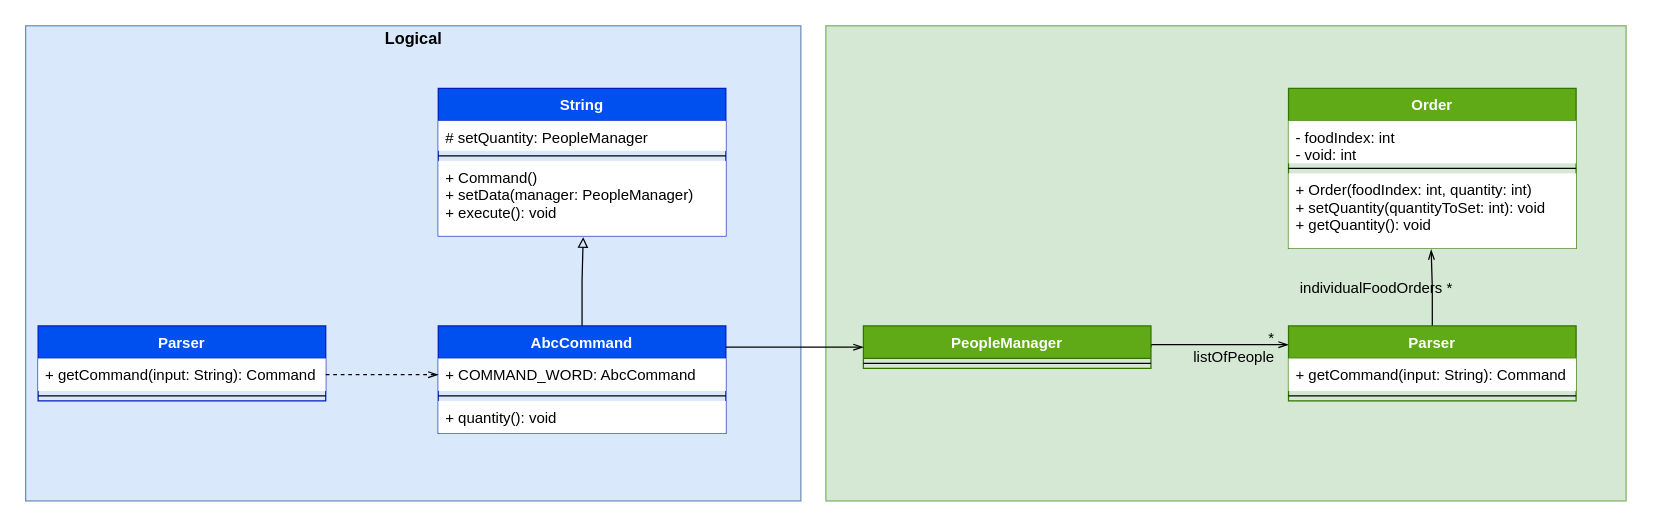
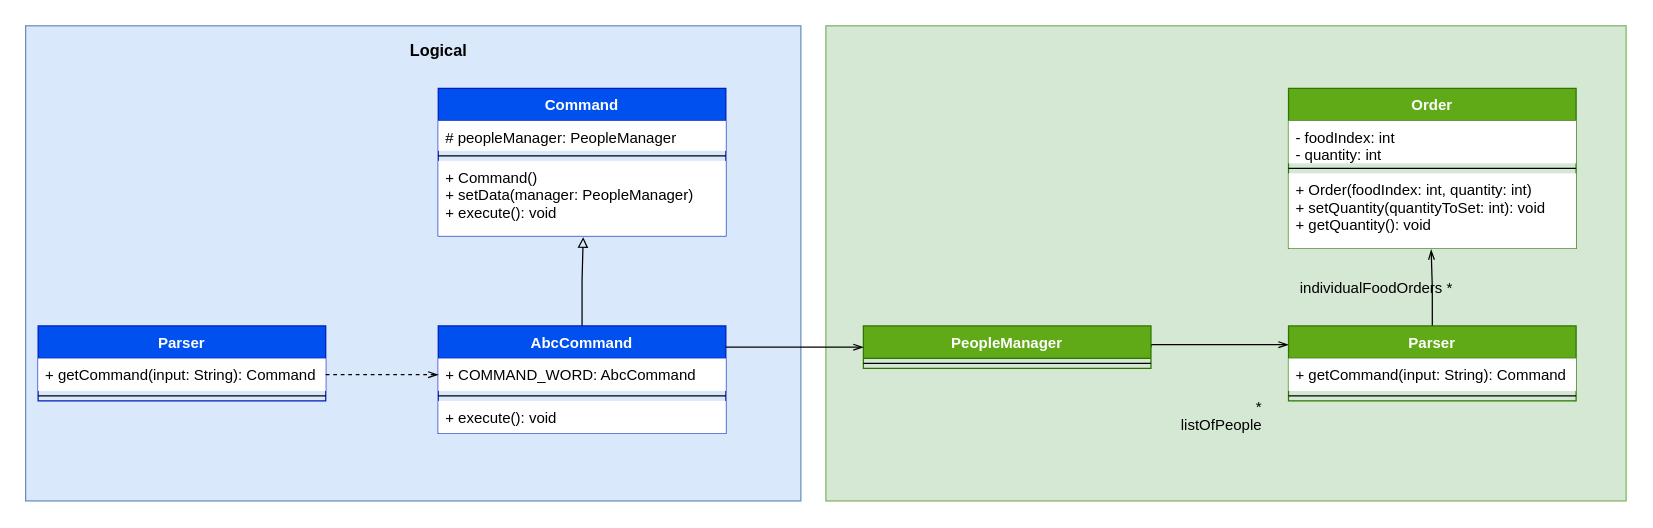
node "Logical": moved (413, 38) -> (438, 51)
node "String": label "String" -> "Command"
node "# setQuantity: PeopleManager": label "# setQuantity: PeopleManager" -> "# peopleManager: PeopleManager"
node "- foodIndex: int - void: int": label "- foodIndex: int - void: int" -> "- foodIndex: int - quantity: int"
node "* listOfPeople": moved (1226, 347) -> (1213, 416)
node "+ quantity(): void": label "+ quantity(): void" -> "+ execute(): void"
